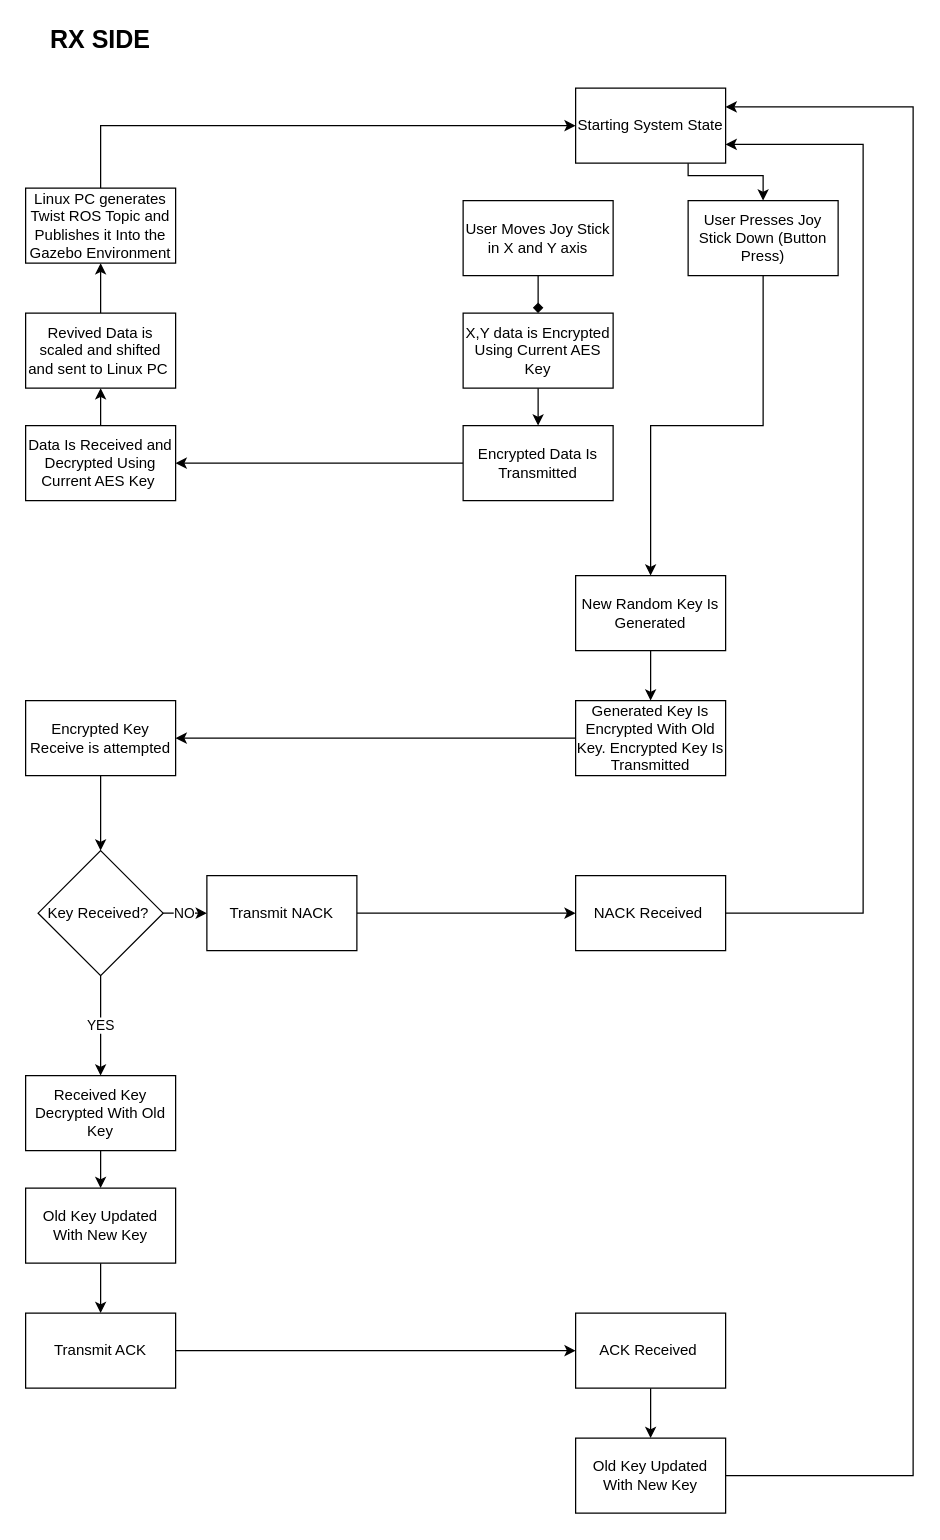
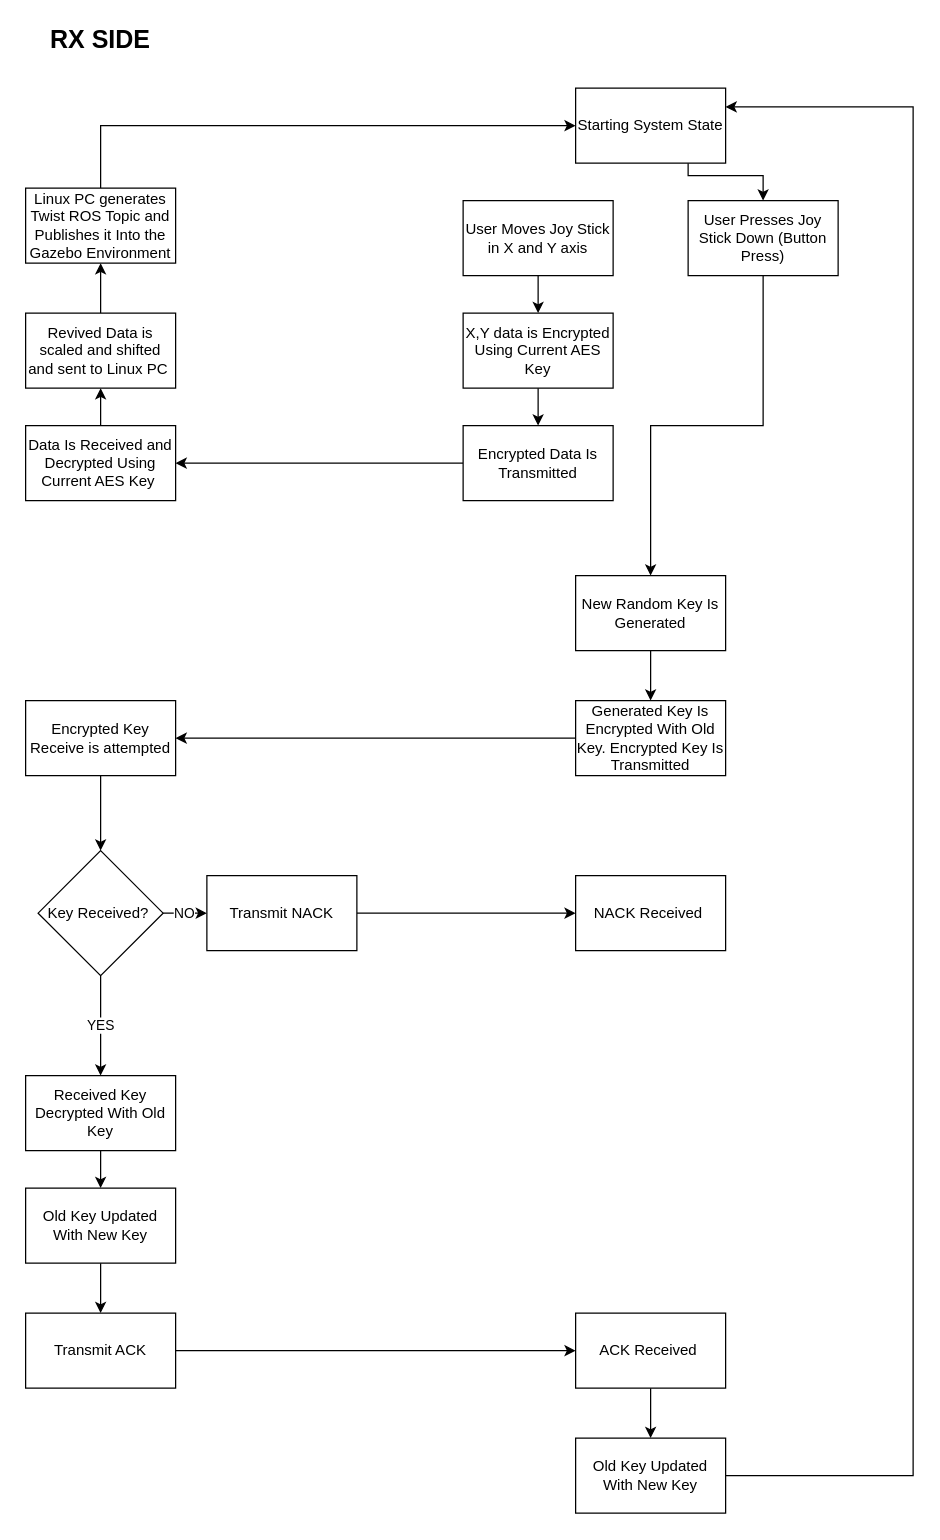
edge "User Moves Joy Stick in X and Y axis" -> "X,Y data is Encrypted Using Current AES Key": arrowhead diamond -> classic
edge "NACK Received" -> "Starting System State": removed
